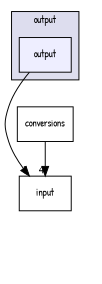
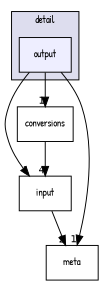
cluster "output": label "output" -> "detail"
edge "output" -> "conversions": added
node "meta": added
